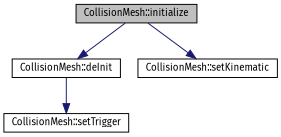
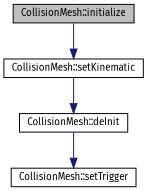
edge "CollisionMesh::initialize" -> "CollisionMesh::deInit": now "CollisionMesh::setKinematic" -> "CollisionMesh::deInit"
